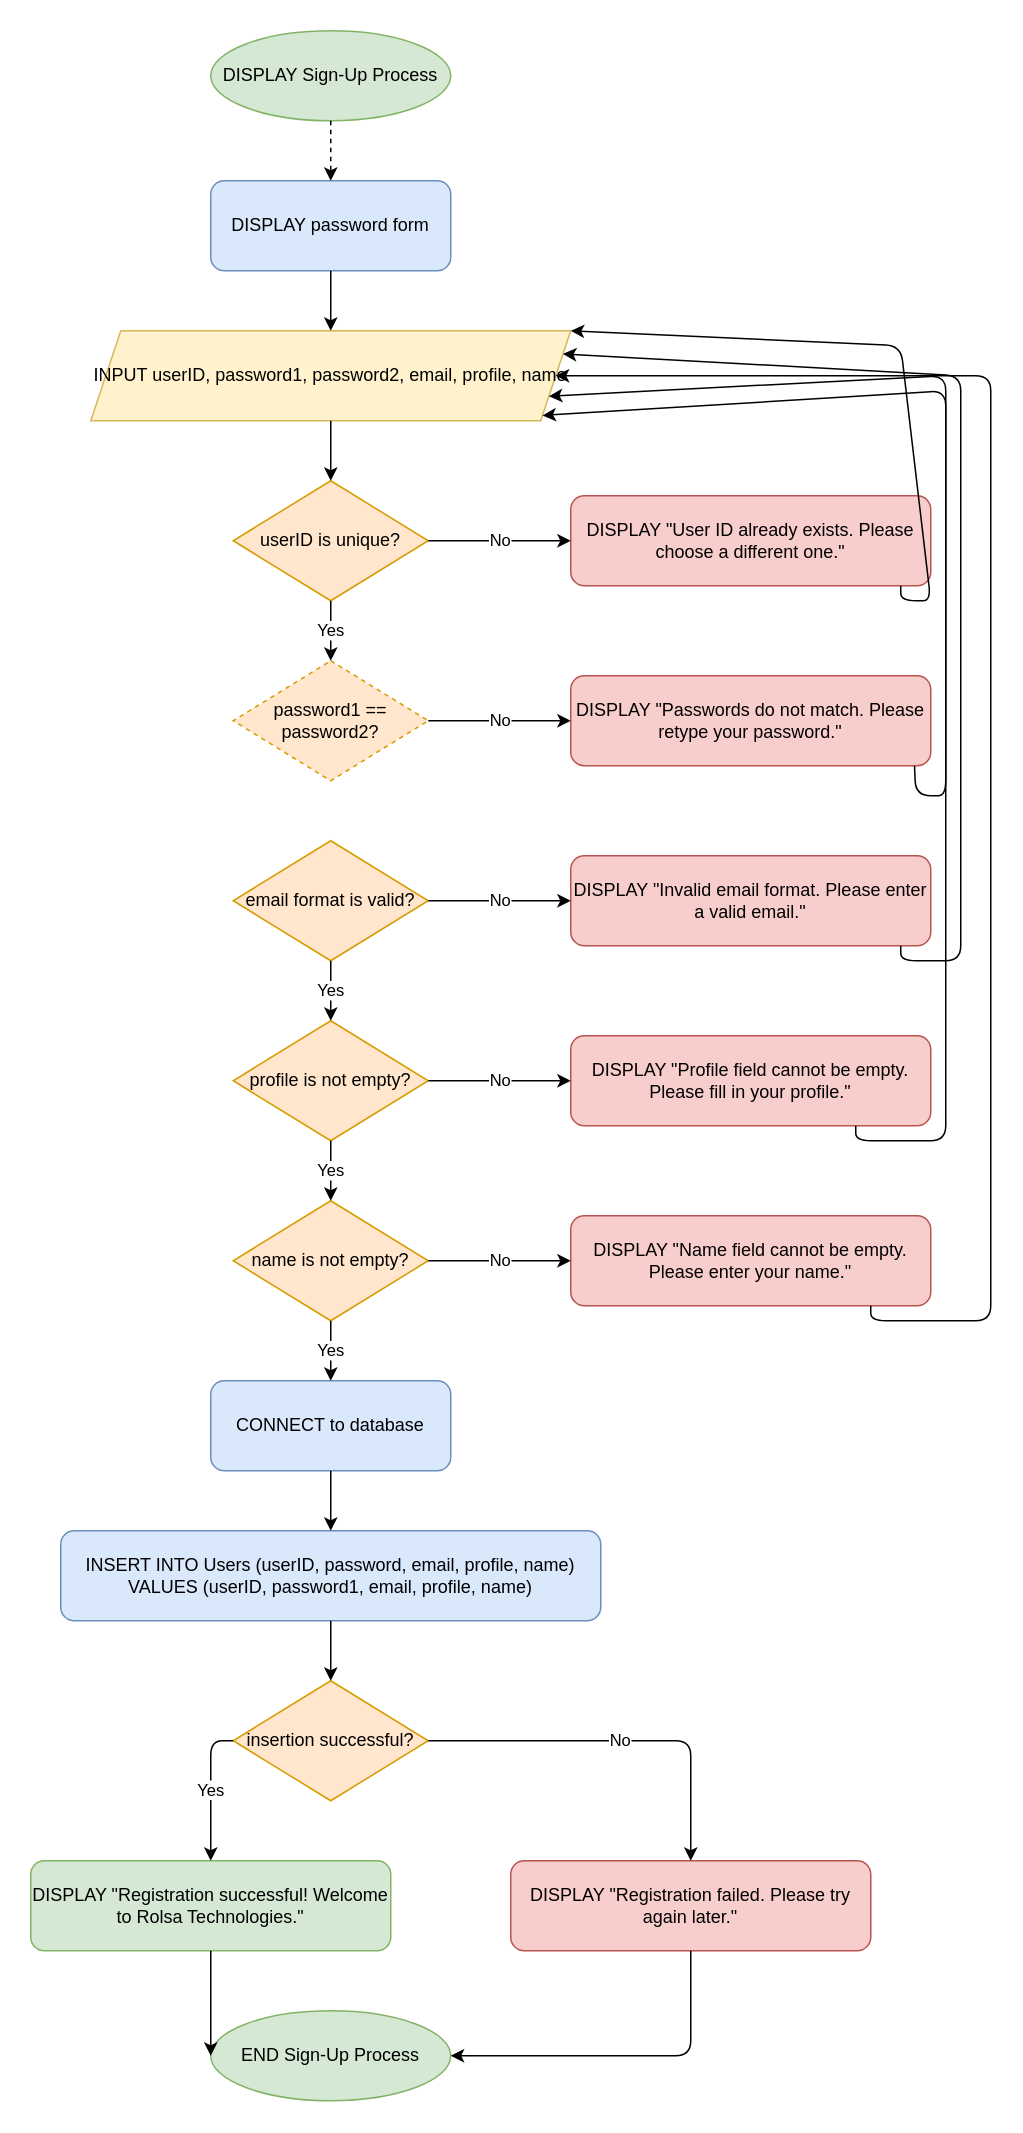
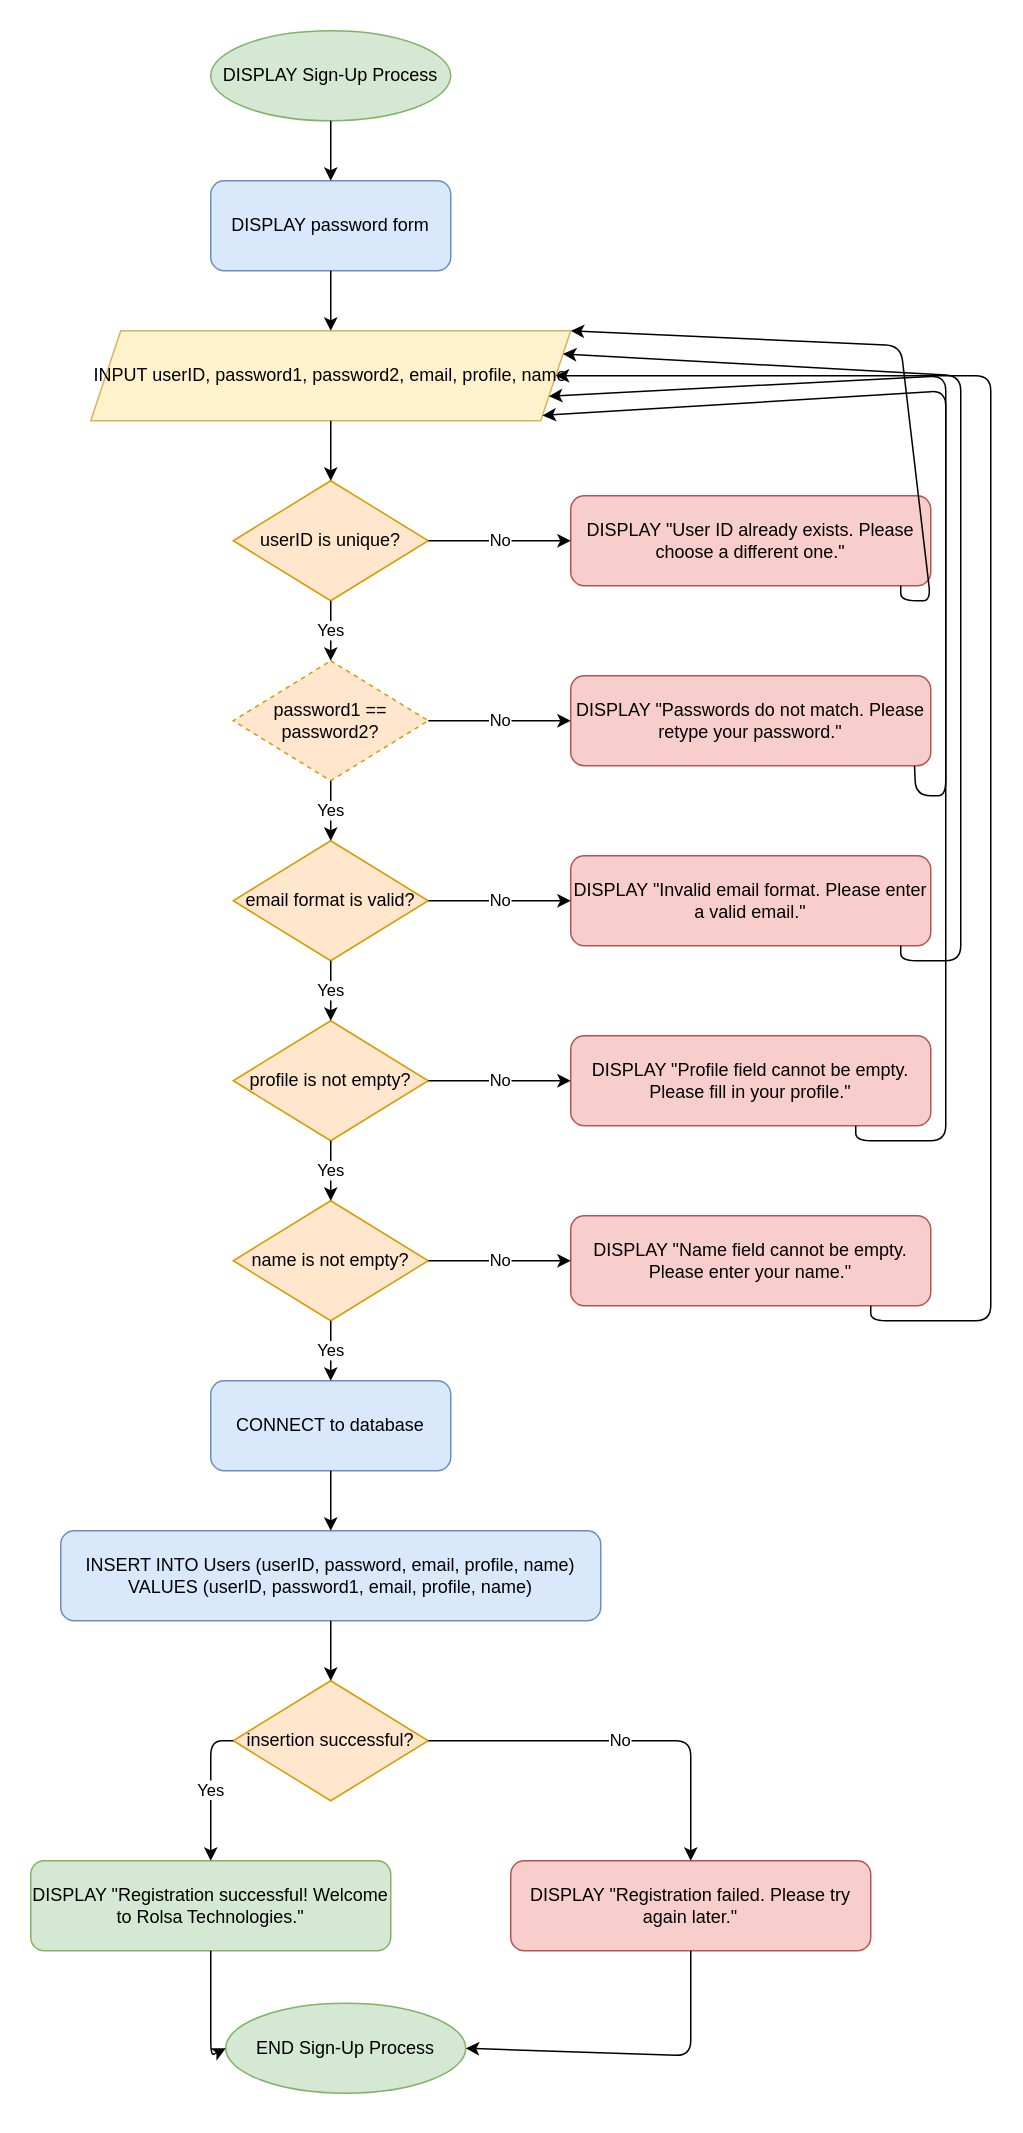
edge "DISPLAY Sign-Up Process" -> "DISPLAY password form": style dashed -> solid
edge "password1 == password2?" -> "email format is valid?": added, label "Yes"
node "END Sign-Up Process": moved (331, 2056) -> (346, 2048)
